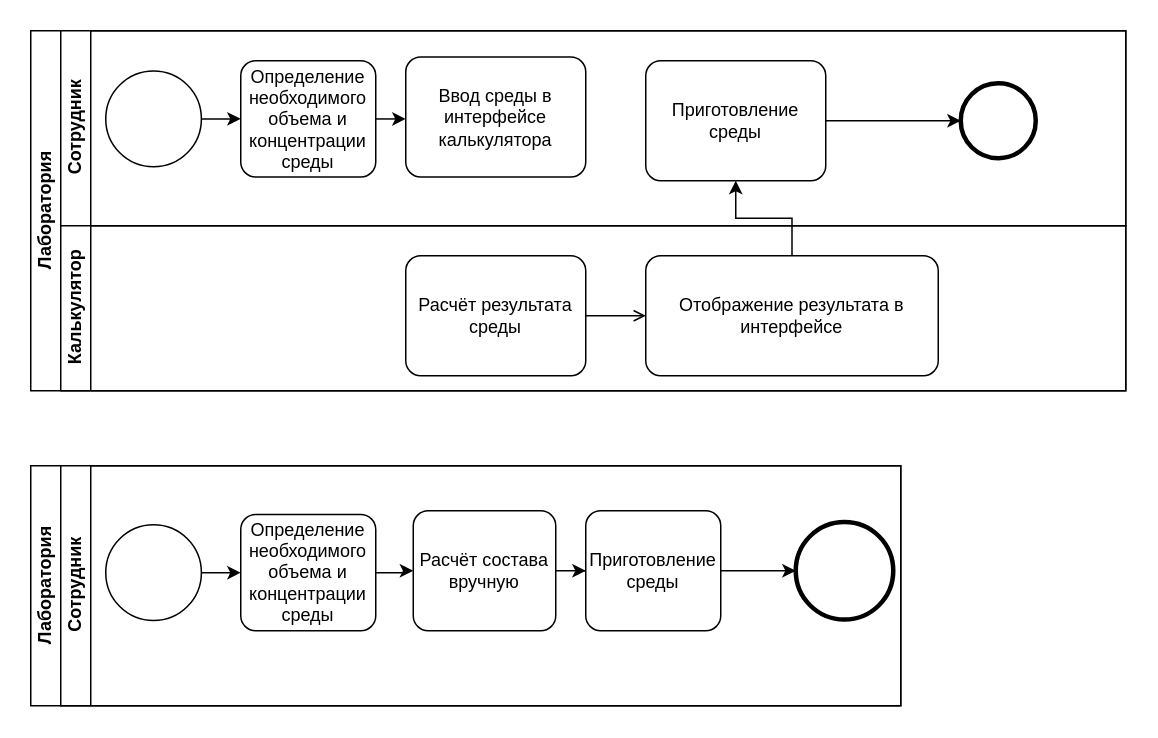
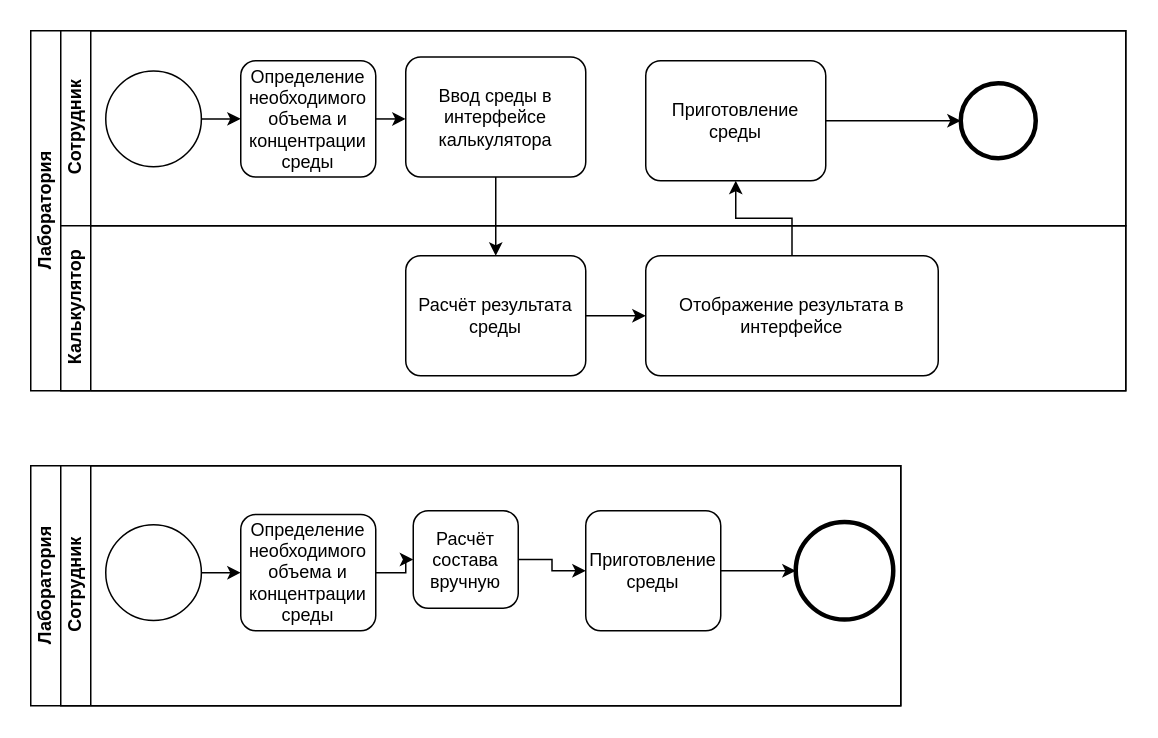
edge "Ввод среды в интерфейсе калькулятора" -> "Расчёт результата среды": added
edge "Расчёт результата среды" -> "Отображение результата в интерфейсе": arrowhead open -> classic
node "Расчёт состава вручную": size 143x120 -> 105x98
